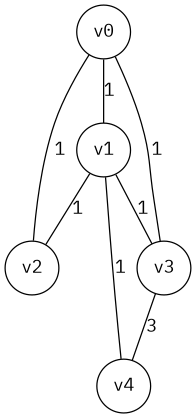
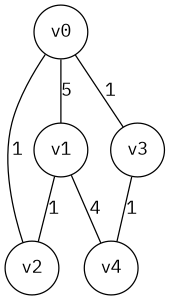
edge "v0" -- "v1": label "1" -> "5"
edge "v1" -- "v3": removed, label "1"
edge "v1" -- "v4": label "1" -> "4"
edge "v3" -- "v4": label "3" -> "1"
